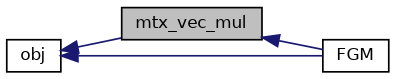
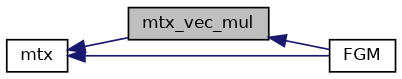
node "obj": label "obj" -> "mtx"
